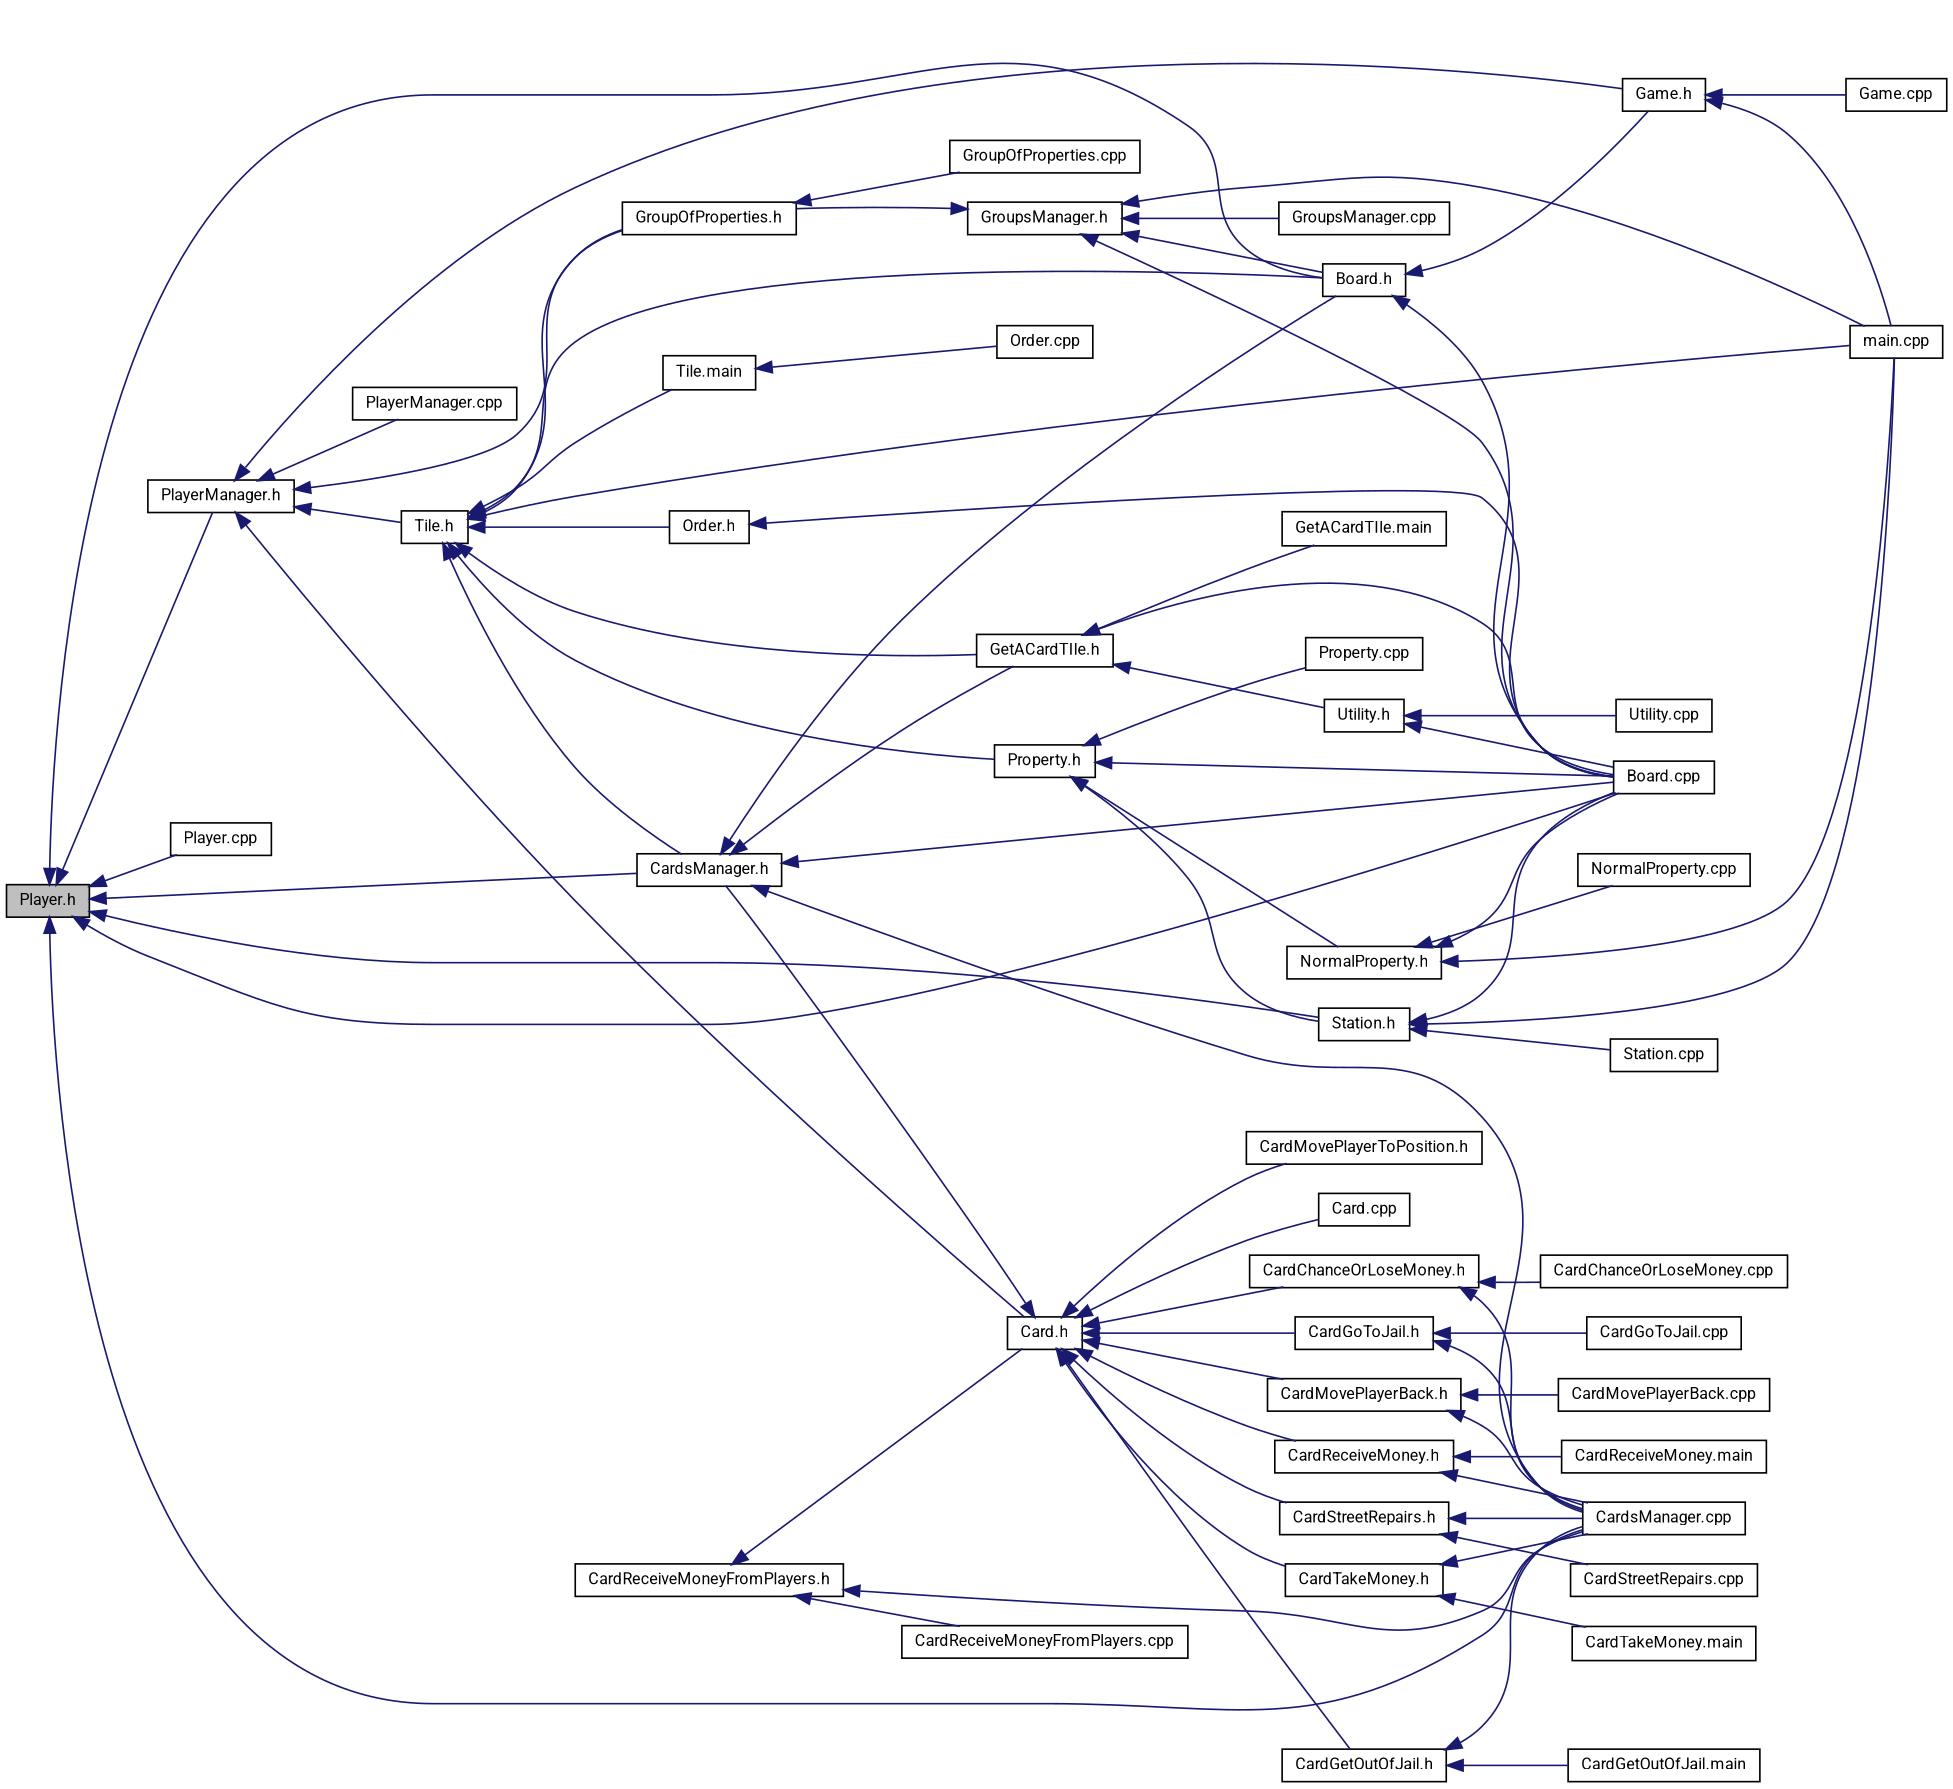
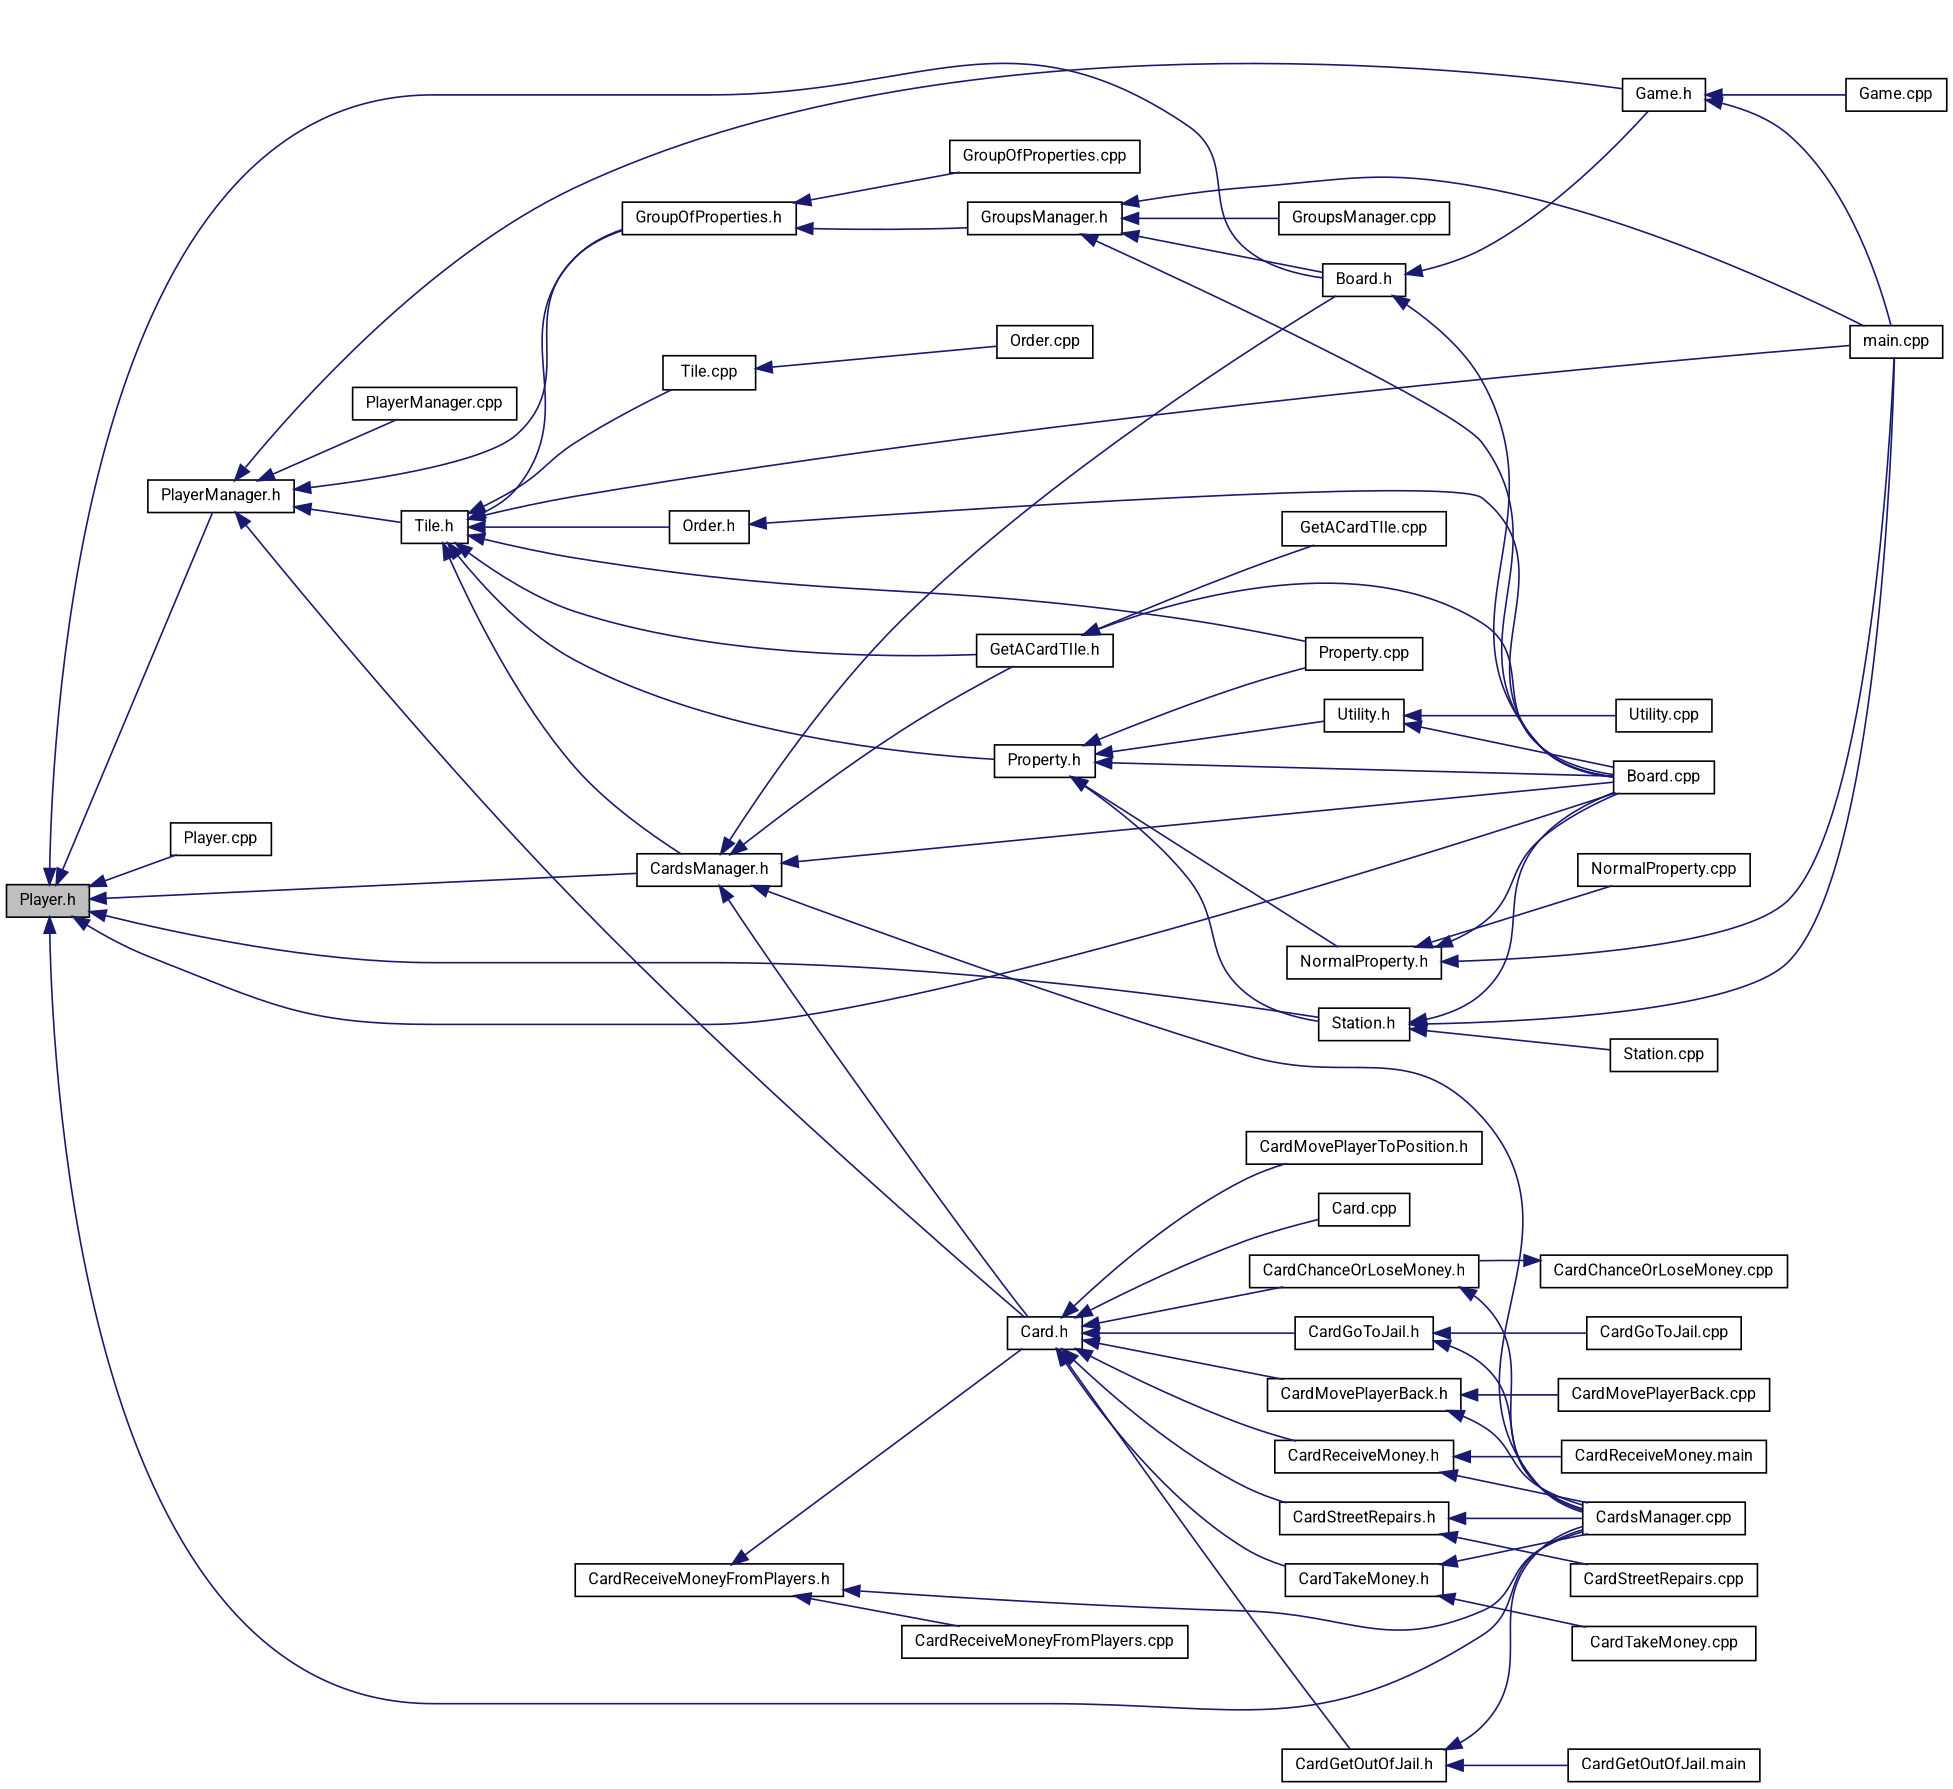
edge "GroupOfProperties.h" -> "GroupsManager.h": reversed
edge "Board.h" -> "Tile.h": now "Property.cpp" -> "Tile.h"
node "Tile.main": label "Tile.main" -> "Tile.cpp"
node "GetACardTIle.main": label "GetACardTIle.main" -> "GetACardTIle.cpp"
edge "Utility.h" -> "GetACardTIle.h": now "Utility.h" -> "Property.h"
edge "CardsManager.h" -> "Card.h": reversed
edge "CardChanceOrLoseMoney.cpp" -> "CardChanceOrLoseMoney.h": reversed
node "CardTakeMoney.main": label "CardTakeMoney.main" -> "CardTakeMoney.cpp"
